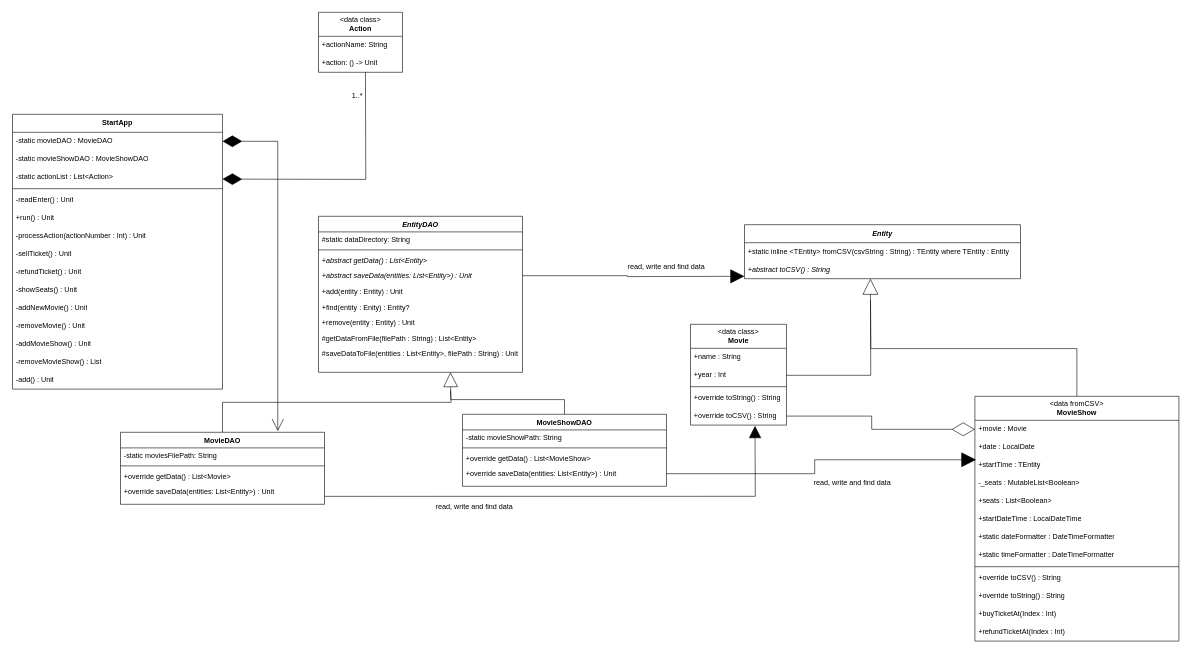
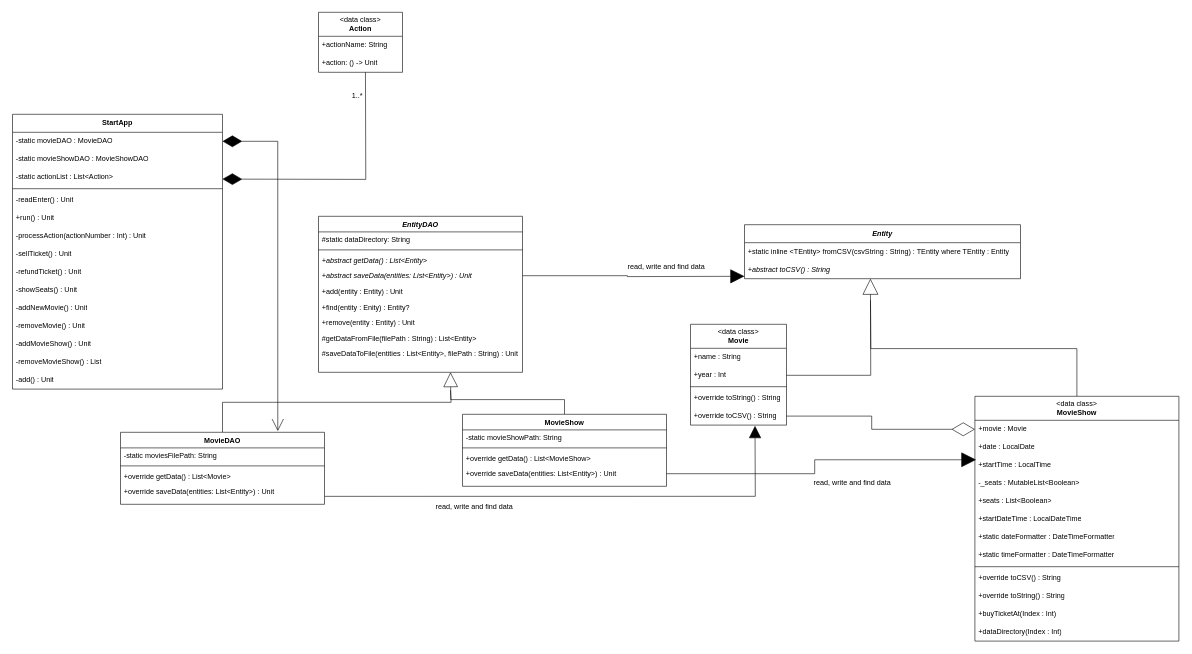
node "<data fromCSV> MovieShow": label "<data fromCSV> MovieShow" -> "<data class> MovieShow"
node "MovieShowDAO": label "MovieShowDAO" -> "MovieShow"
node "+startTime : TEntity": label "+startTime : TEntity" -> "+startTime : LocalTime"
node "+refundTicketAt(Index : Int)": label "+refundTicketAt(Index : Int)" -> "+dataDirectory(Index : Int)"
